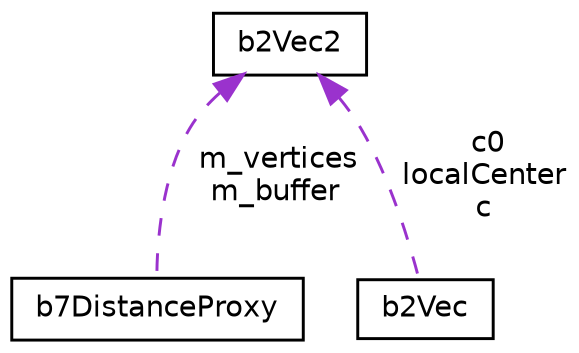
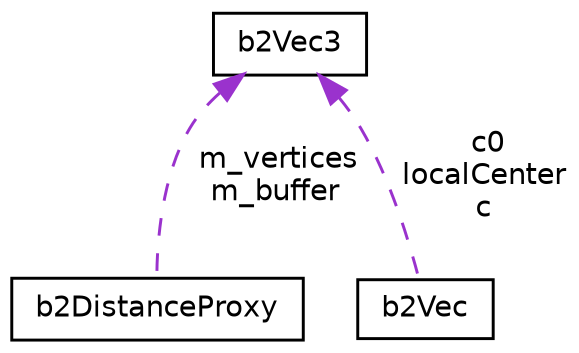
node "b2Vec2": label "b2Vec2" -> "b2Vec3"
node "b7DistanceProxy": label "b7DistanceProxy" -> "b2DistanceProxy"
